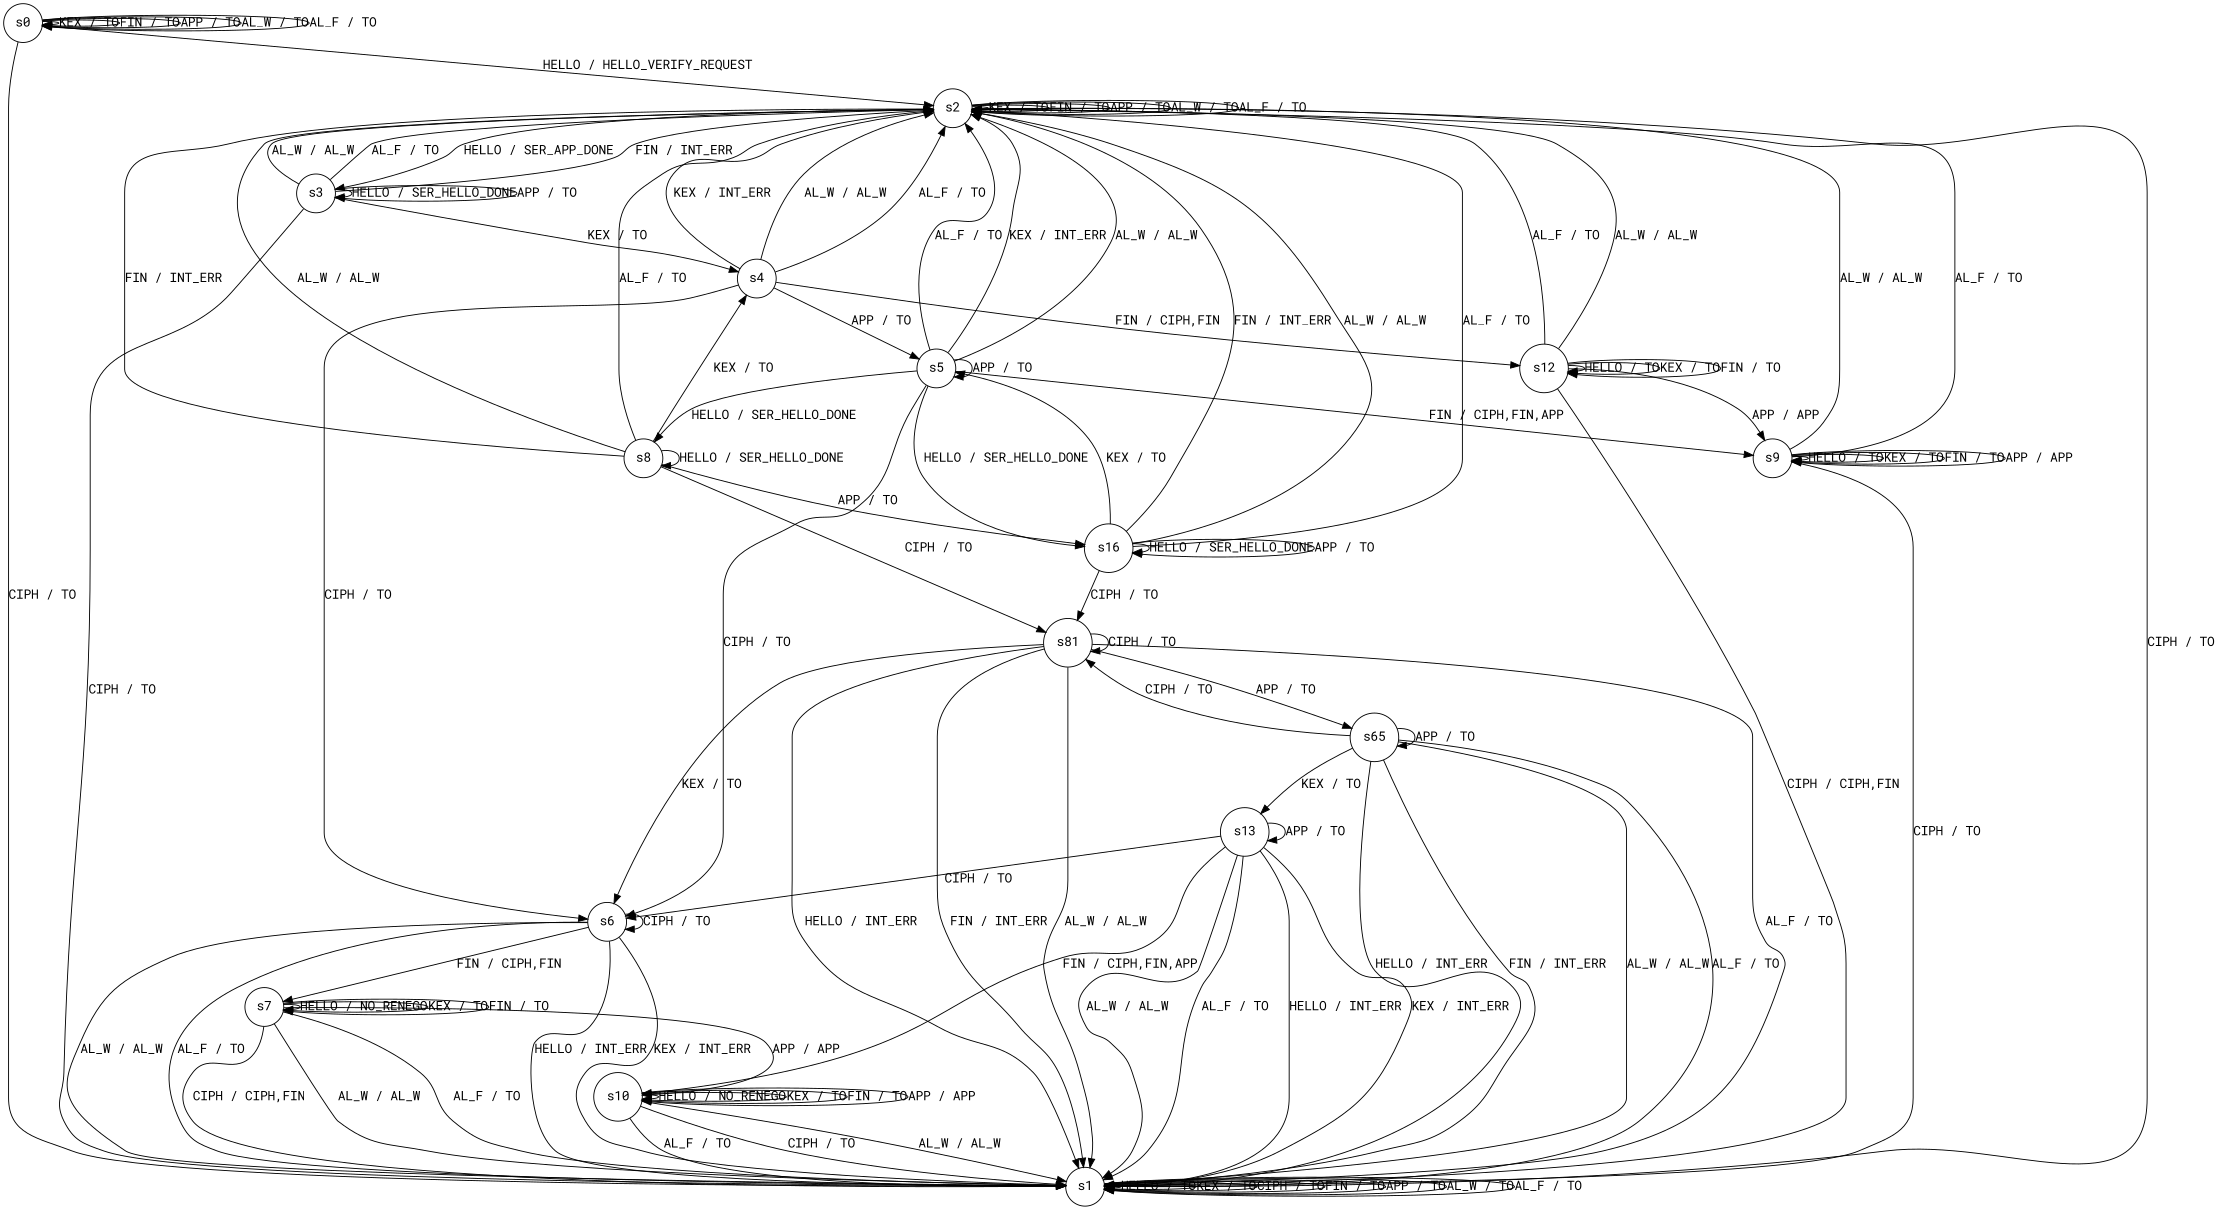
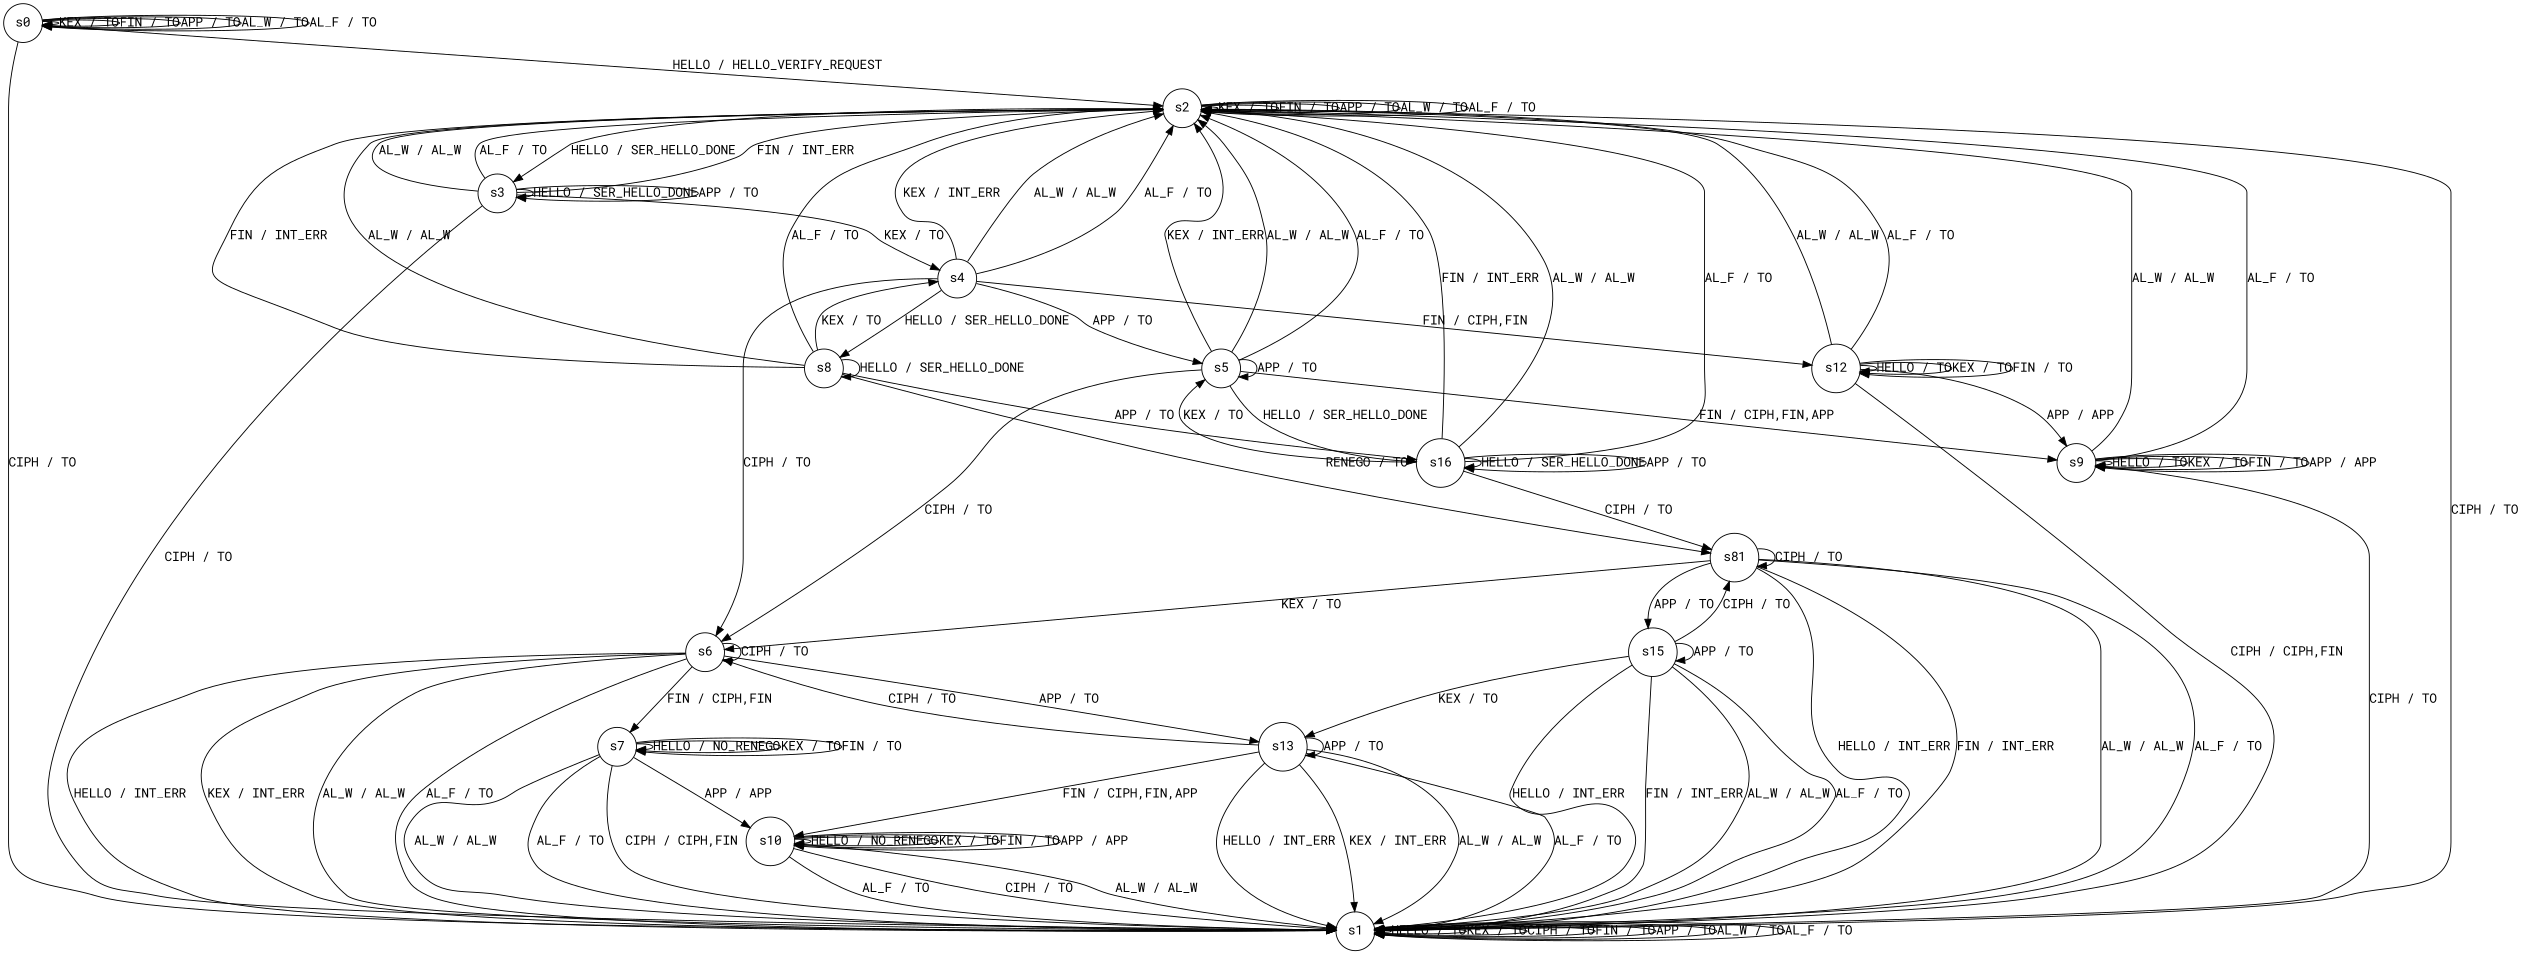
edge "s2" -> "s3": label "HELLO / SER_APP_DONE" -> "HELLO / SER_HELLO_DONE"
edge "s5" -> "s8": now "s4" -> "s8"
edge "s8" -> "s81": label "CIPH / TO" -> "RENEGO / TO"
edge "s6" -> "s13": added, label "APP / TO"
node "s65": label "s65" -> "s15"
